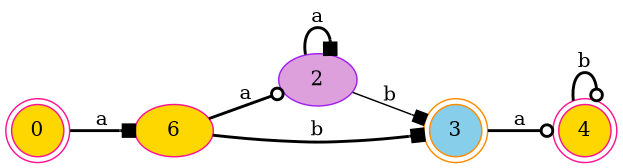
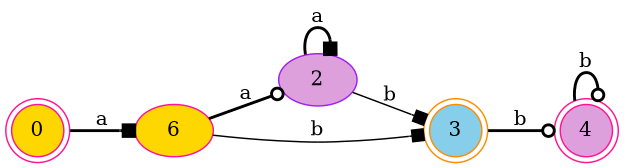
edge "3" -> "4": label "a" -> "b"
node "4": fillcolor gold -> plum
edge "6" -> "3": style bold -> solid
